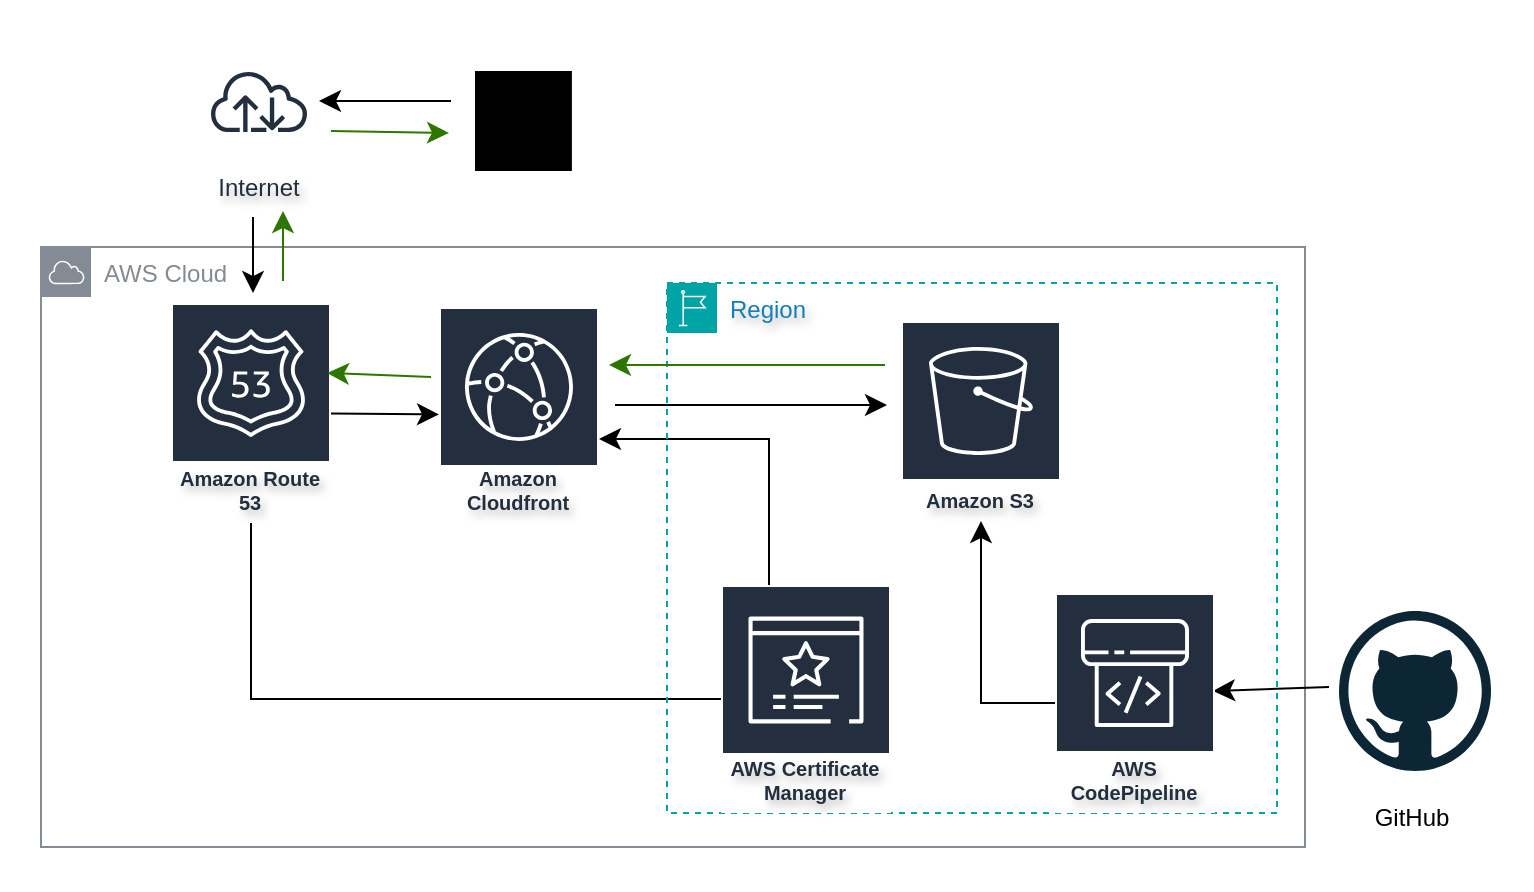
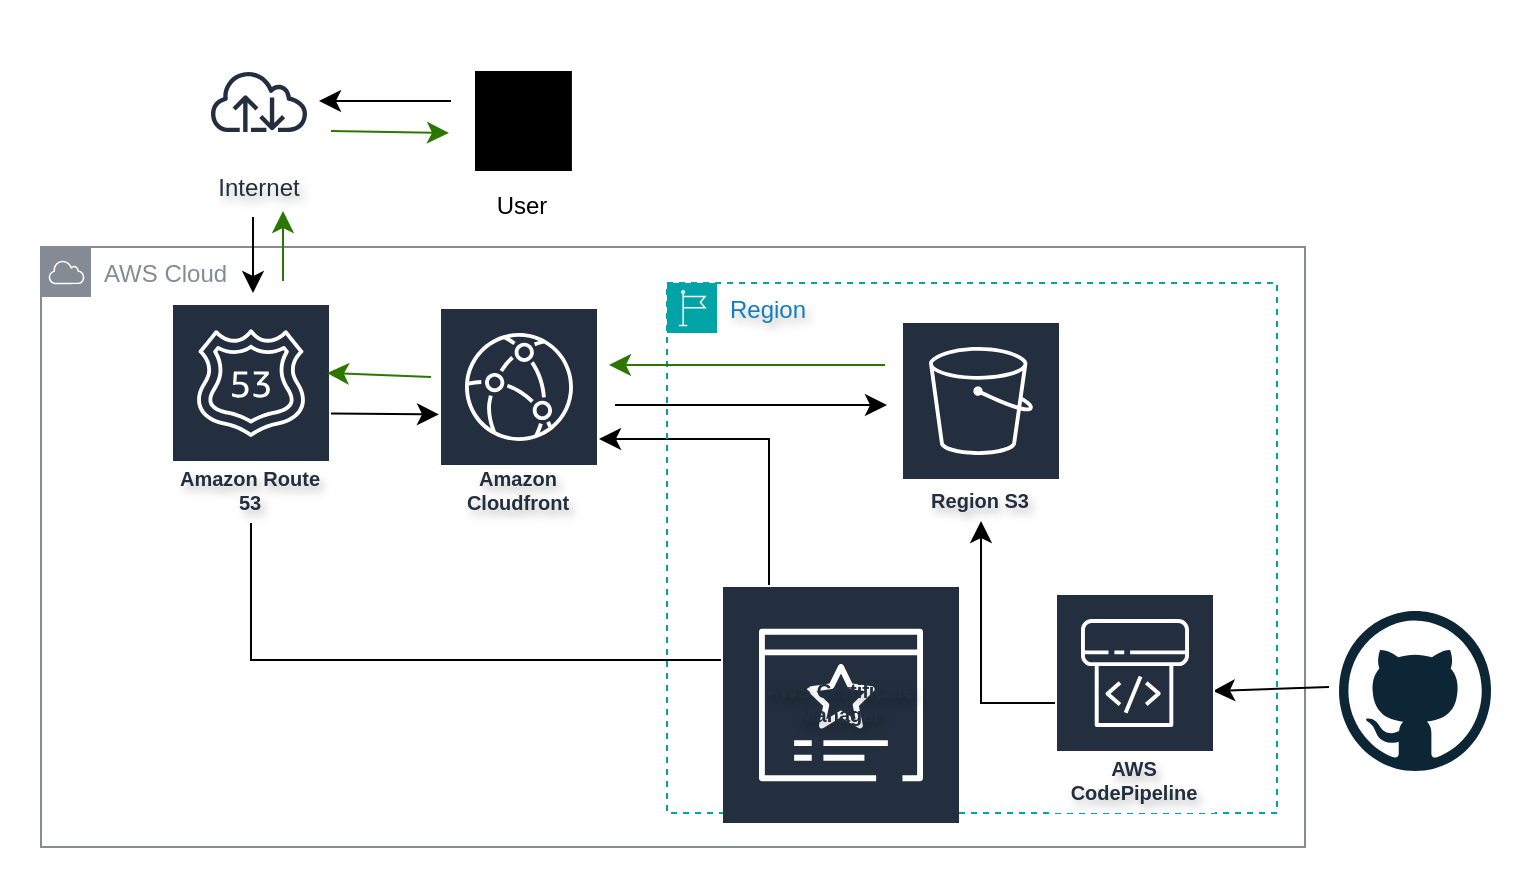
node "User": added
node "Amazon S3": label "Amazon S3" -> "Region S3"
node "AWS Certificate Manager": size 170x228 -> 240x150
node "GitHub": removed
